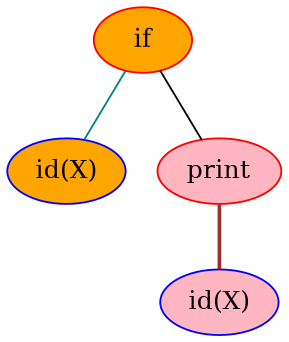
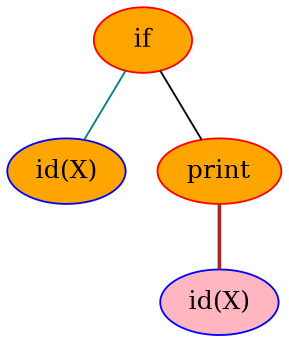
node "print": fillcolor lightpink -> orange
